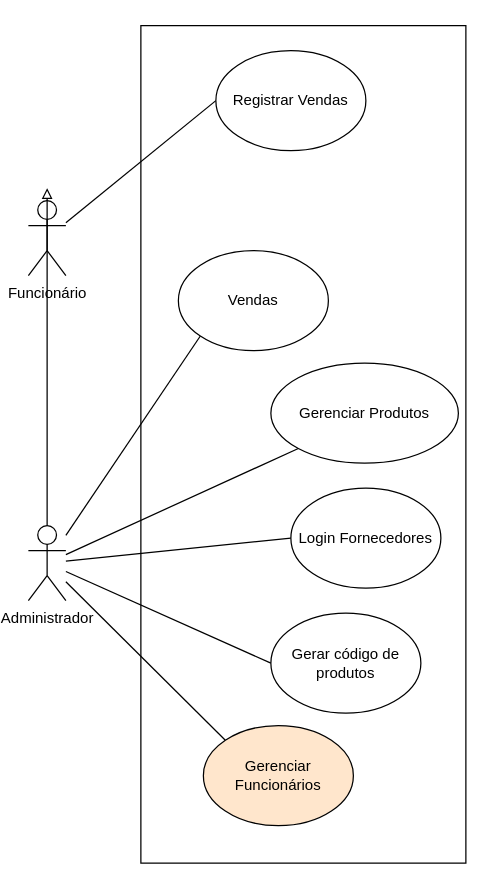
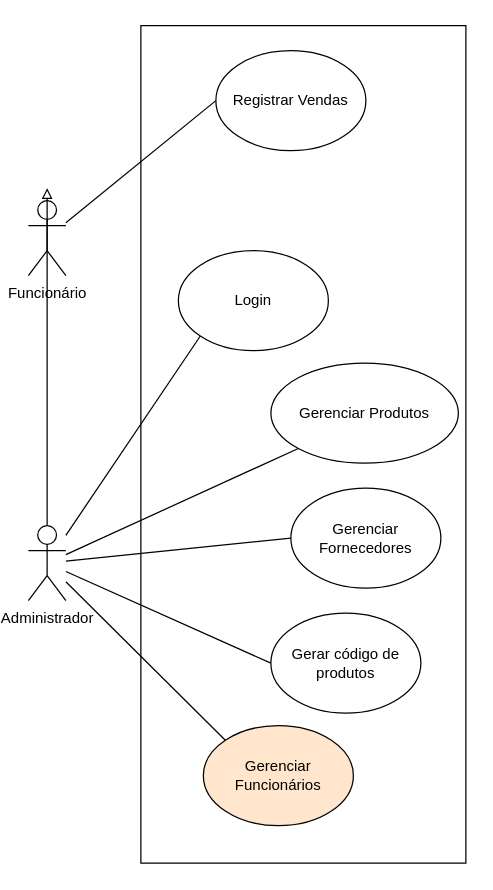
node "Vendas": label "Vendas" -> "Login"
node "Login Fornecedores": label "Login Fornecedores" -> "Gerenciar Fornecedores"
